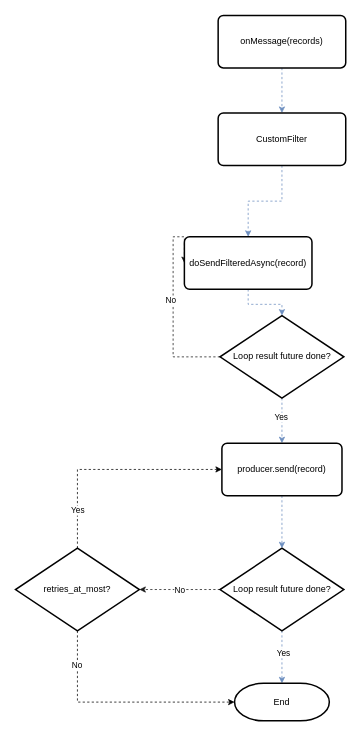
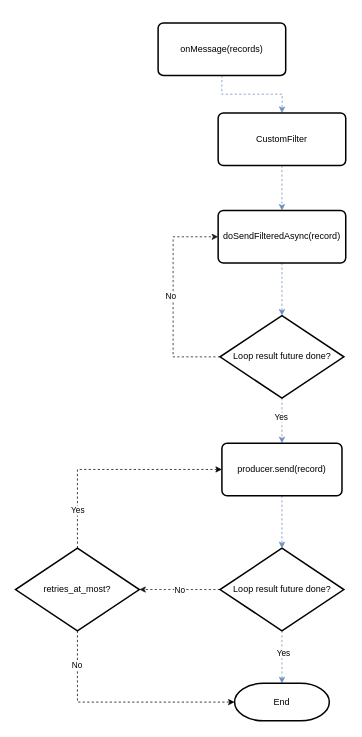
node "onMessage(records)": moved (282, 42) -> (222, 49)
node "doSendFilteredAsync(record)": moved (248, 263) -> (282, 237)
